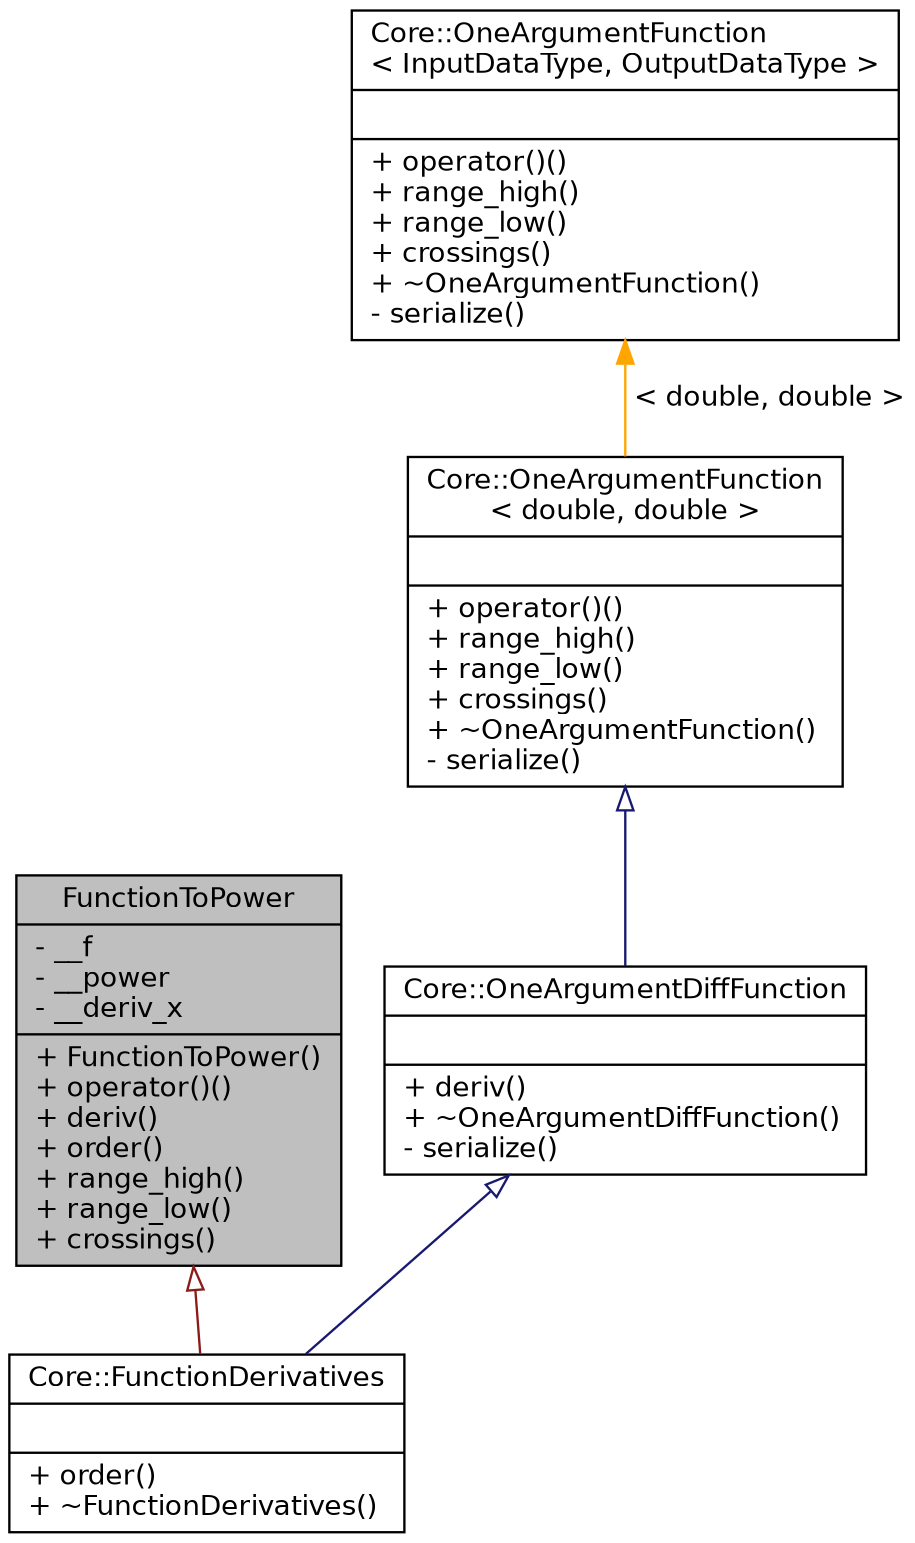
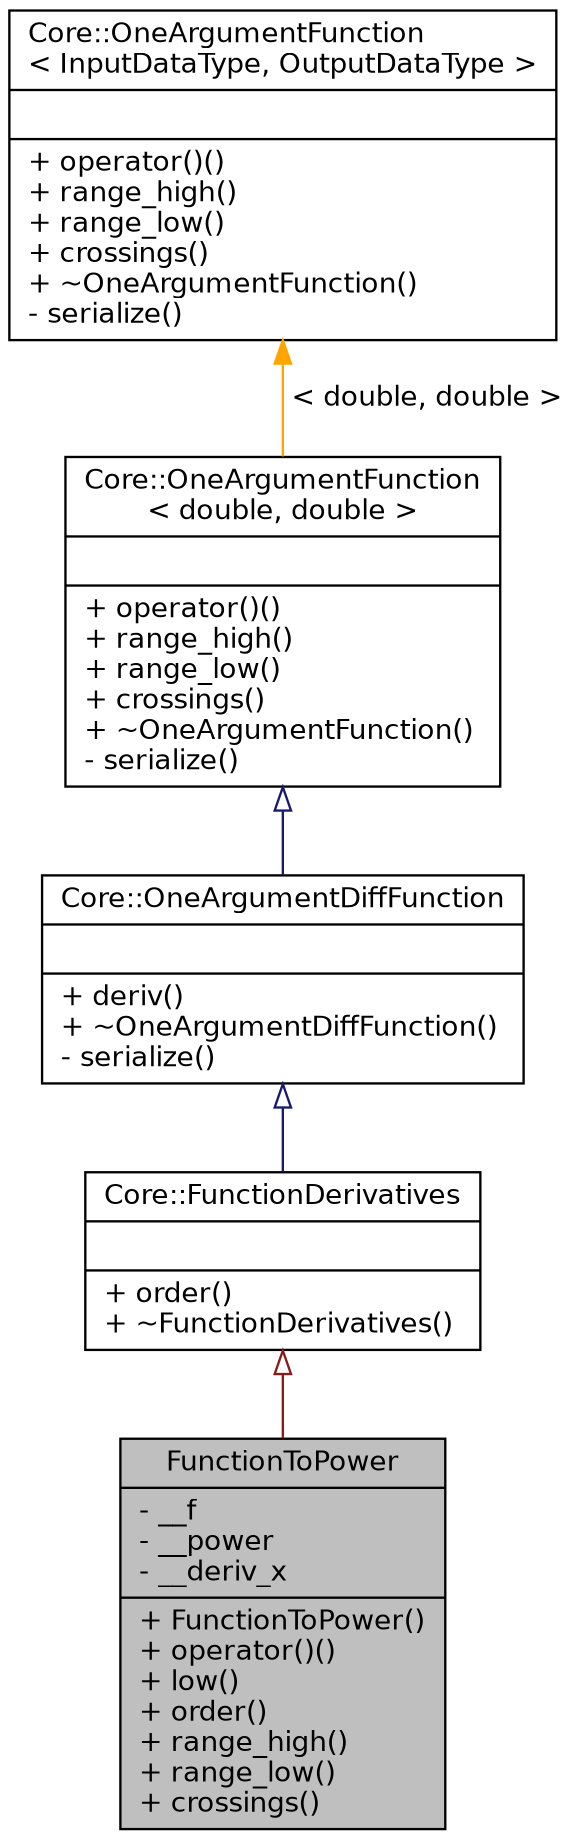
node "FunctionToPower": text "+ deriv()" -> "+ low()"
edge "Core::FunctionDerivatives" -> "FunctionToPower": reversed
